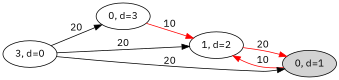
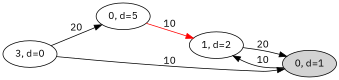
node "0, d=3": label "0, d=3" -> "0, d=5"
edge "3, d=0" -> "1, d=2": removed, label "20"
edge "1, d=2" -> "0, d=1": color red -> black
edge "3, d=0" -> "0, d=1": label "20" -> "10"
edge "0, d=1" -> "1, d=2": color red -> black
